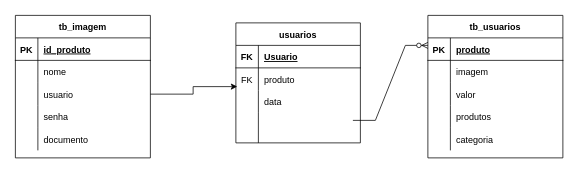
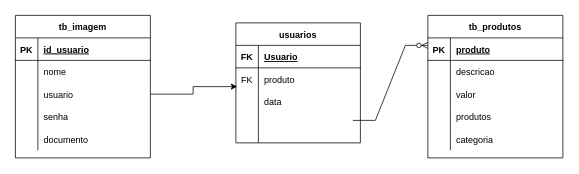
node "tb_usuarios": label "tb_usuarios" -> "tb_produtos"
node "id_produto": label "id_produto" -> "id_usuario"
node "imagem": label "imagem" -> "descricao"
